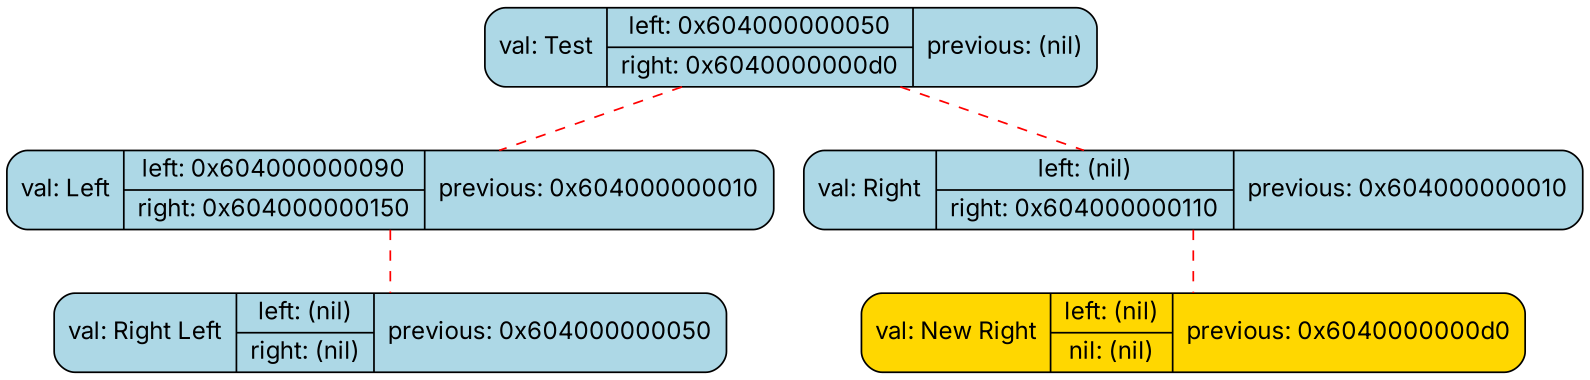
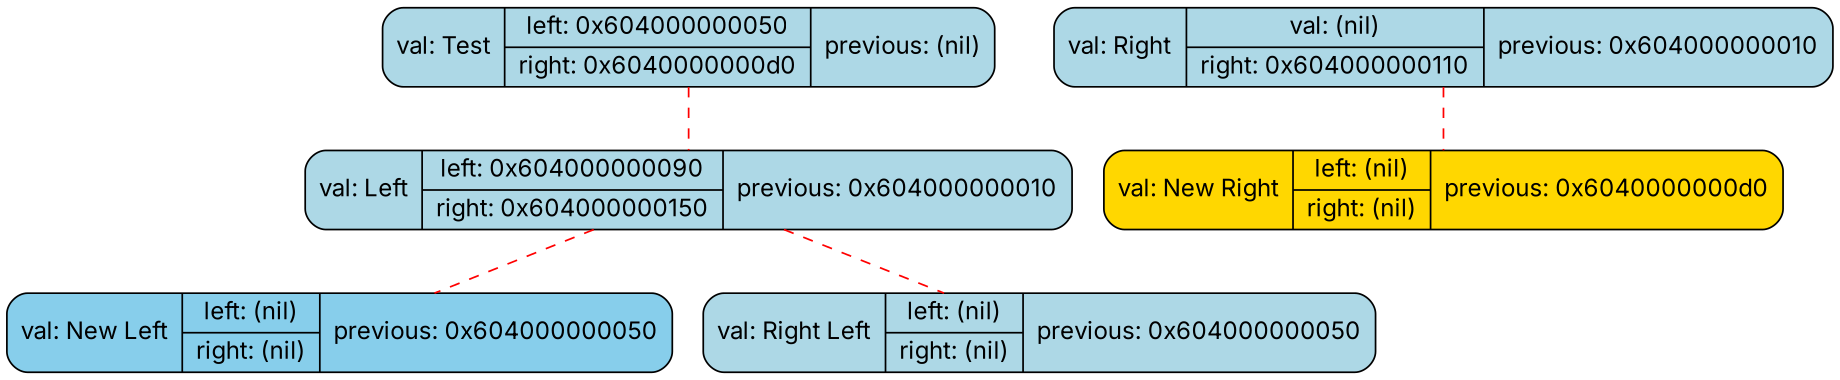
edge "val: Test" -- "val: Right": removed
node "val: Right": text "left: (nil)" -> "val: (nil)"
node "val: New Left": added
node "val: New Right": text "nil: (nil)" -> "right: (nil)"
